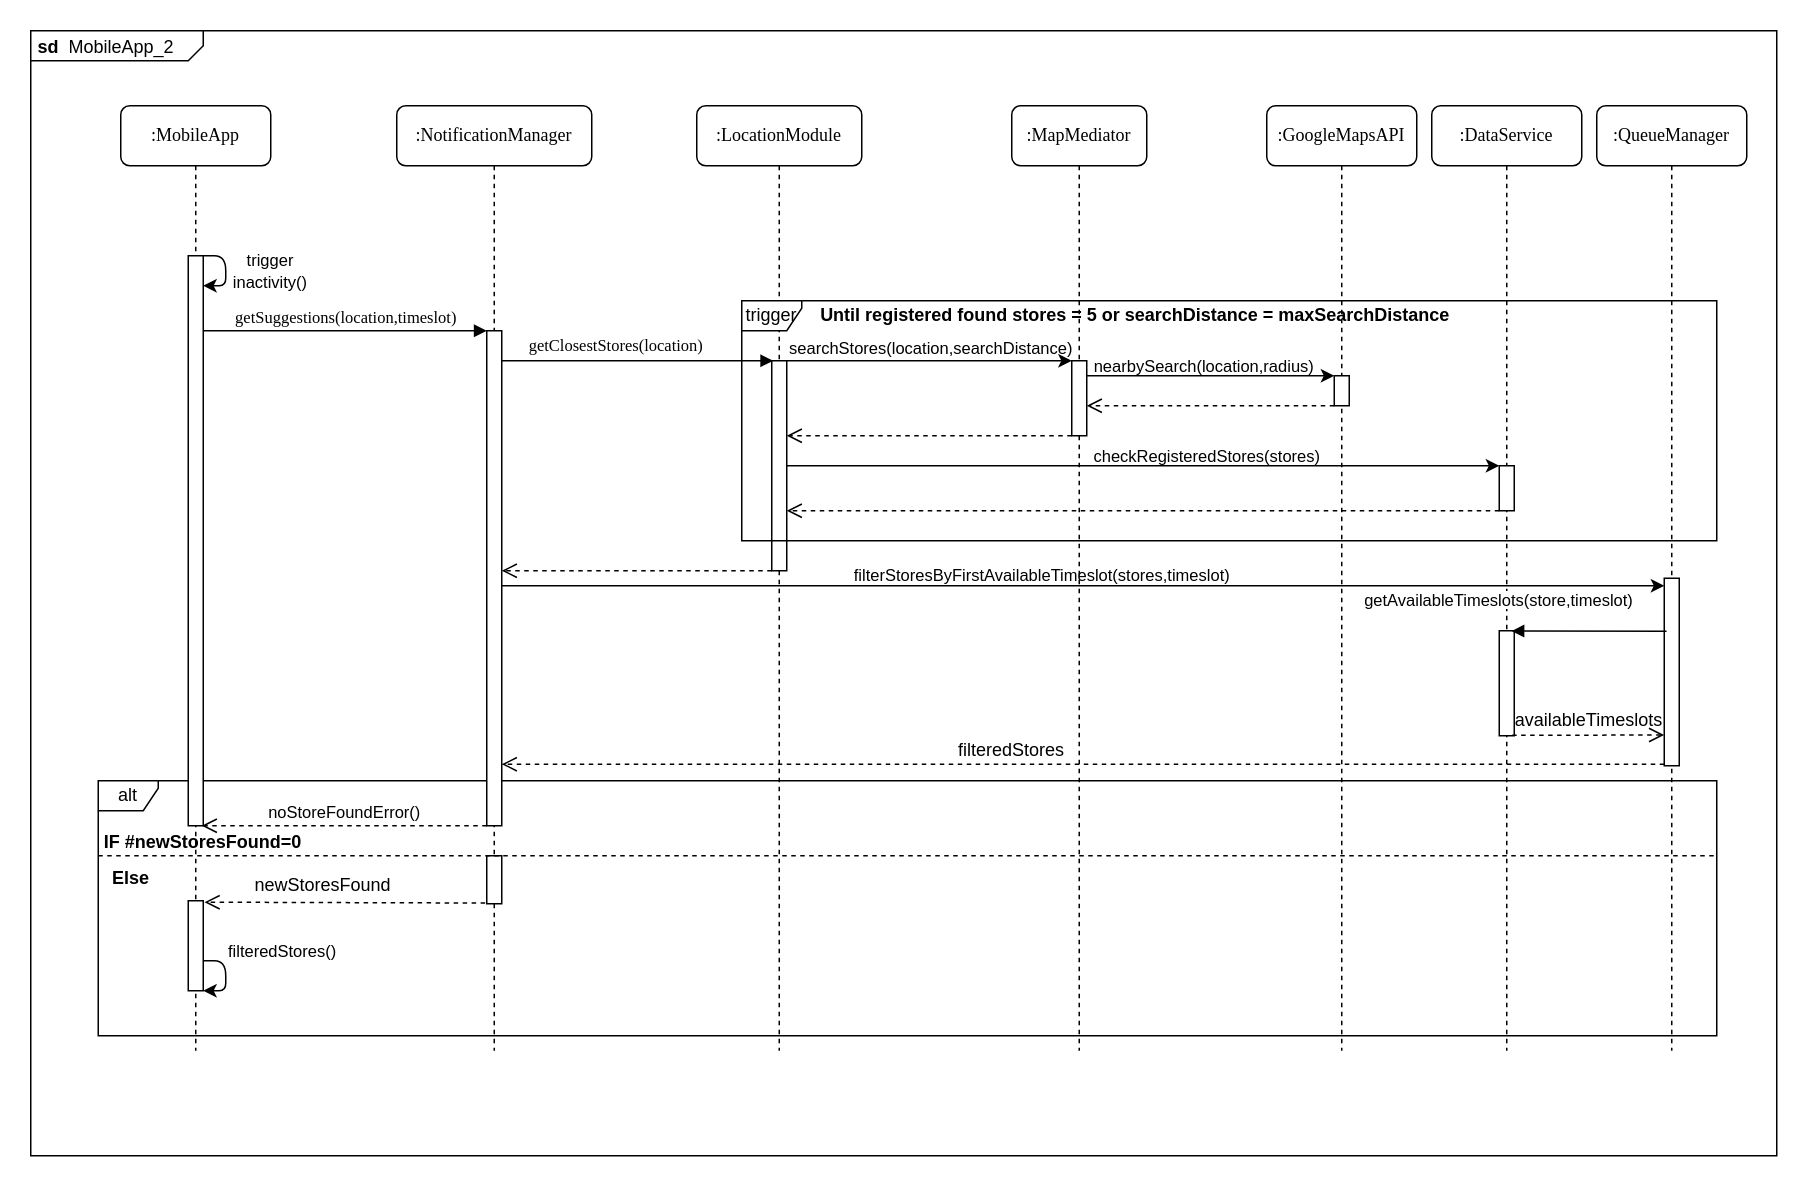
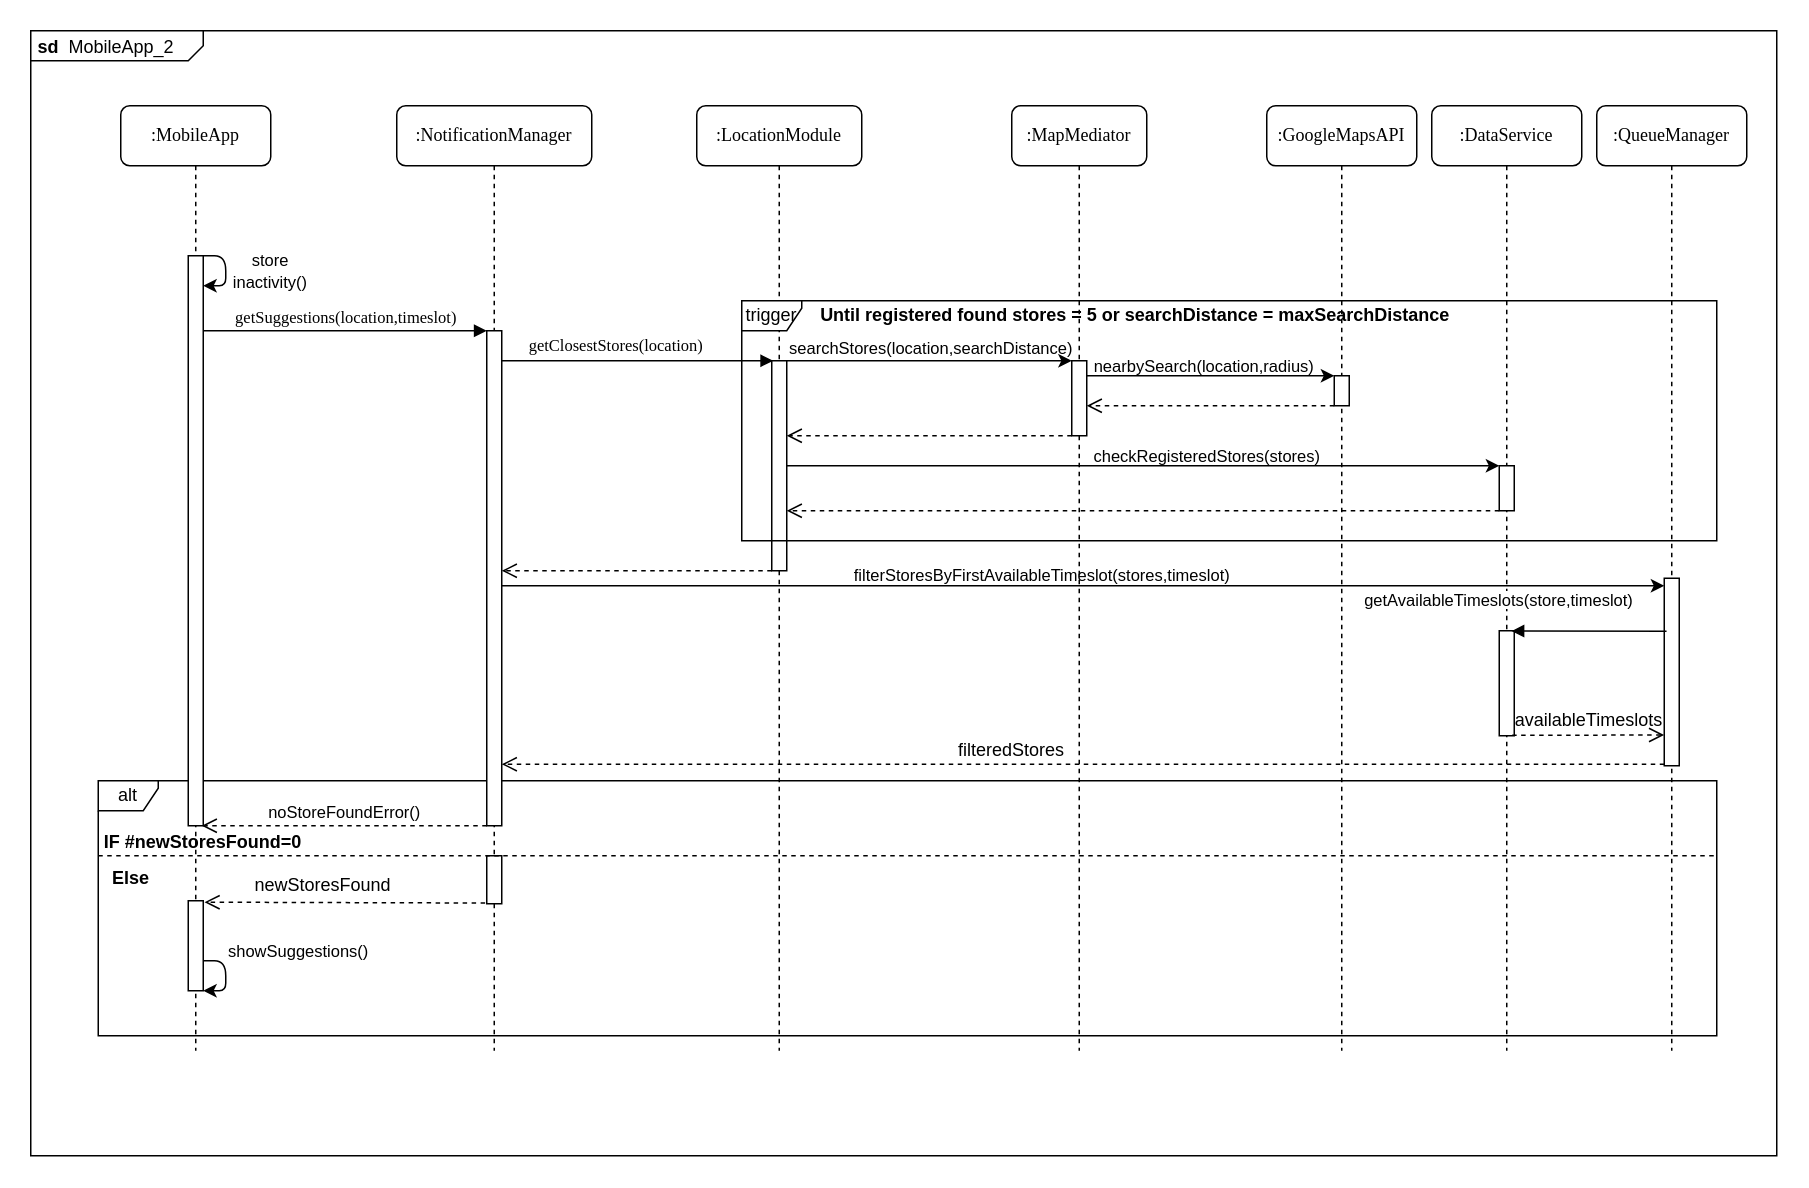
node "trigger inactivity()": label "trigger inactivity()" -> "store inactivity()"
node "filteredStores()": label "filteredStores()" -> "showSuggestions()"
